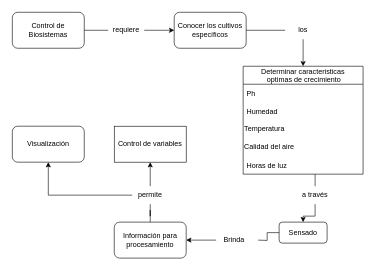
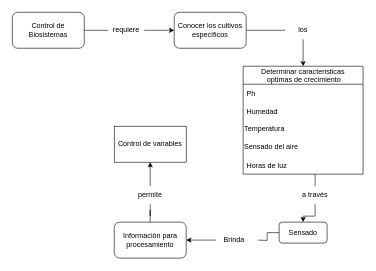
node "Visualización": removed
node "Calidad del aire": label "Calidad del aire" -> "Sensado del aire"
edge "permite" -> "Visualización": removed
